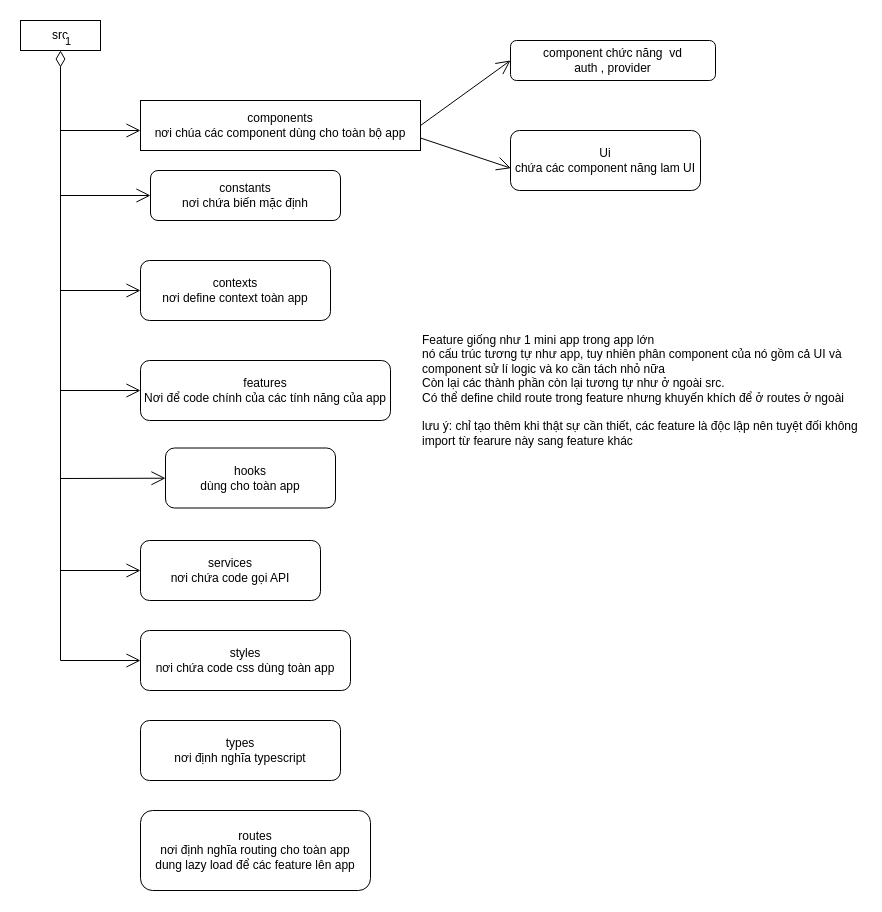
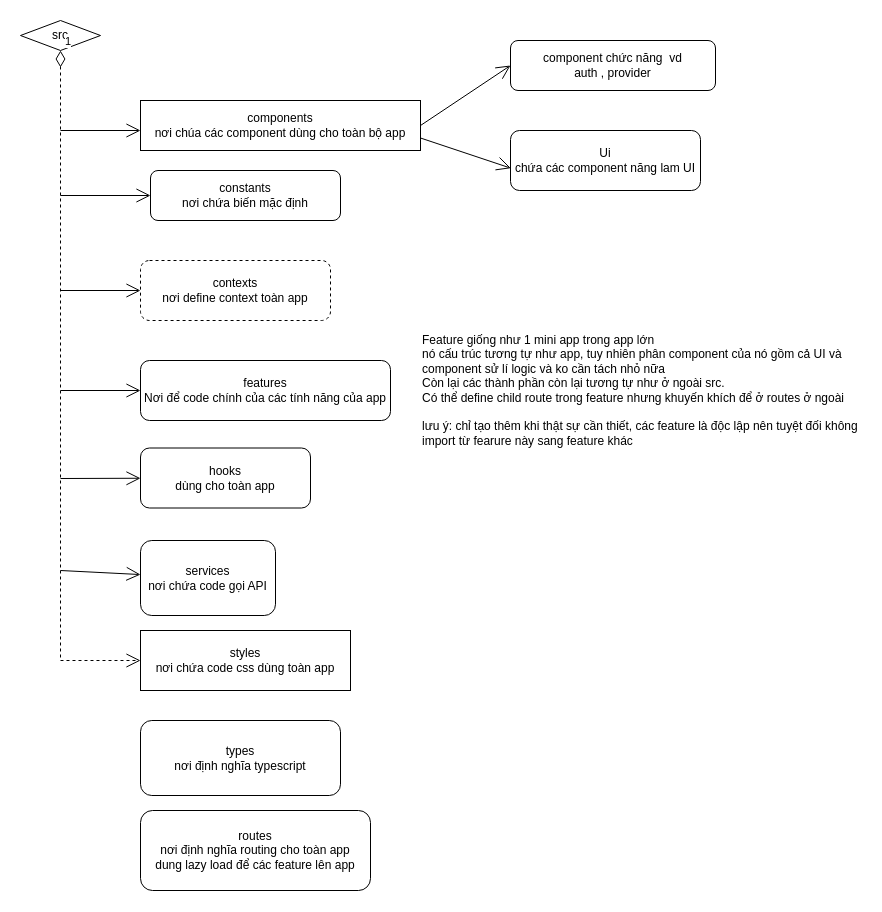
node "src": shape rectangle -> diamond
node "component chức năng vd auth , provider": size 205x40 -> 205x50
node "contexts nơi define context toàn app": style solid -> dashed
edge "src" -- "styles nơi chứa code css dùng toàn app": style solid -> dashed
node "hooks dùng cho toàn app": moved (251, 478) -> (226, 478)
node "services nơi chứa code gọi API": size 180x60 -> 135x75
node "styles nơi chứa code css dùng toàn app": shape rounded rectangle -> rectangle
node "types nơi định nghĩa typescript": size 200x60 -> 200x75
